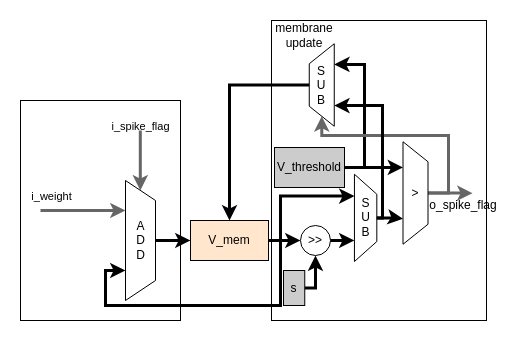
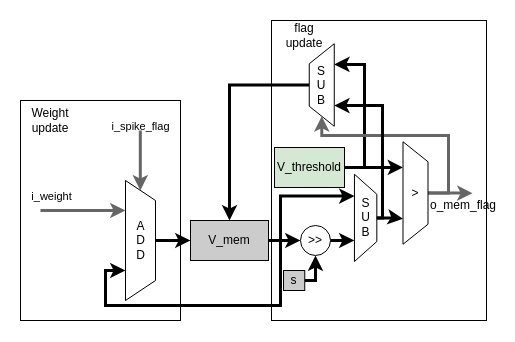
node "membrane update": label "membrane update" -> "flag update"
node "Weight update": added
node "V_threshold": fillcolor #cccccc -> #d5e8d4
node "o_spike_flag": label "o_spike_flag" -> "o_mem_flag"
node "V_mem": fillcolor #ffe6cc -> #cccccc
node "s": size 21x35 -> 21x20
